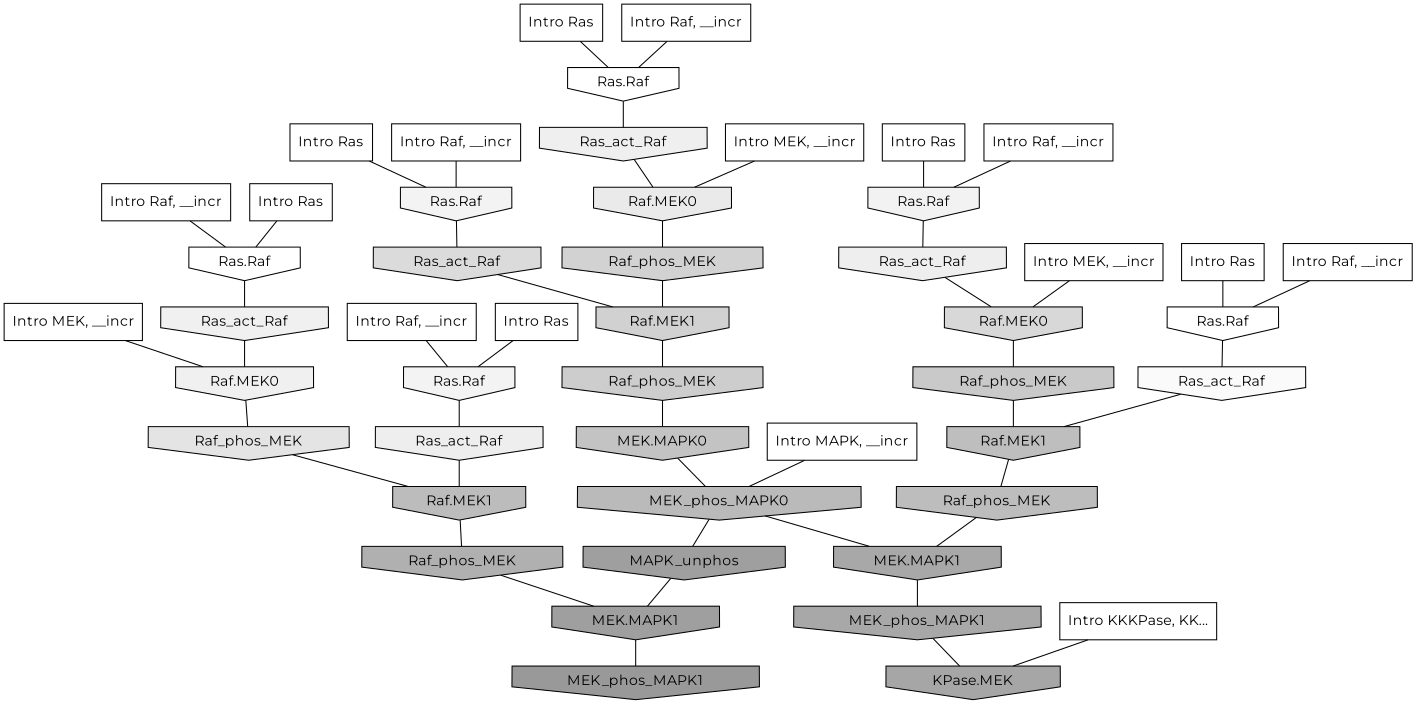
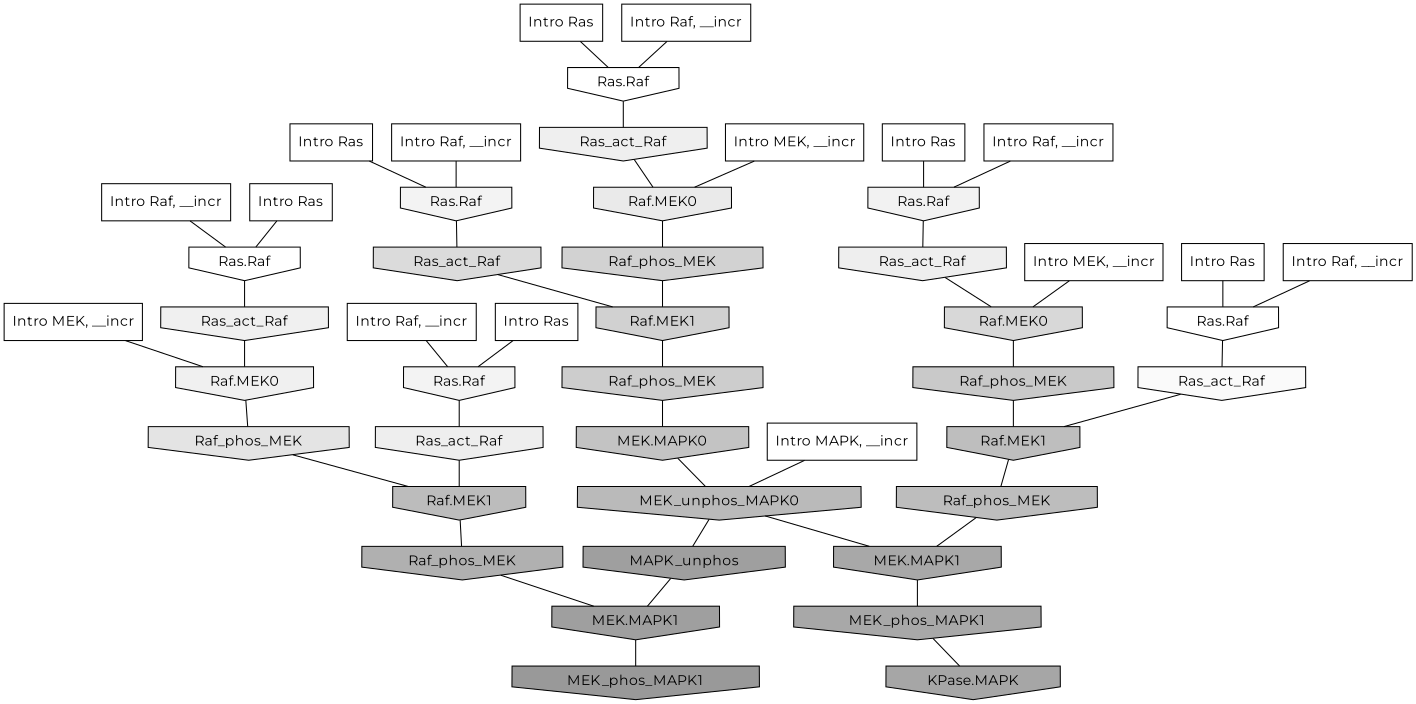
node "MEK_phos_MAPK0": label "MEK_phos_MAPK0" -> "MEK_unphos_MAPK0"
node "Intro KKKPase, KK...": removed
node "KPase.MEK": label "KPase.MEK" -> "KPase.MAPK"
